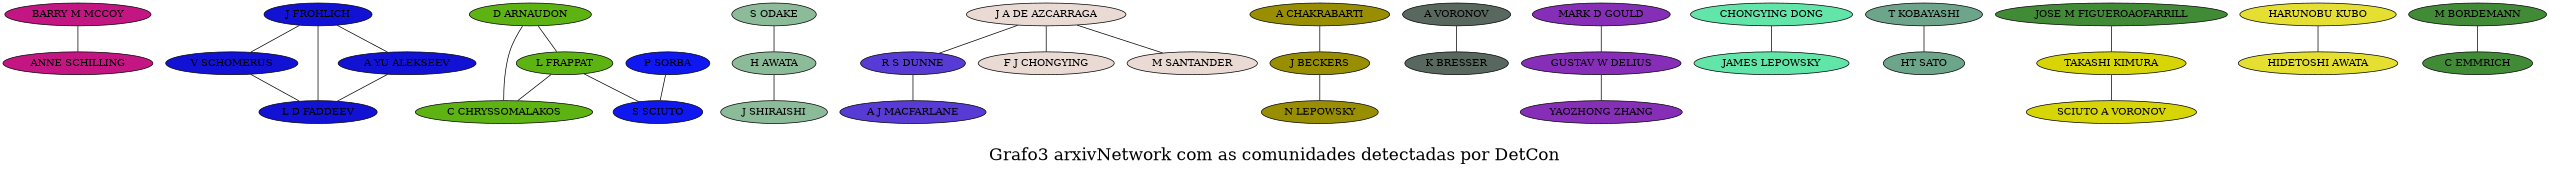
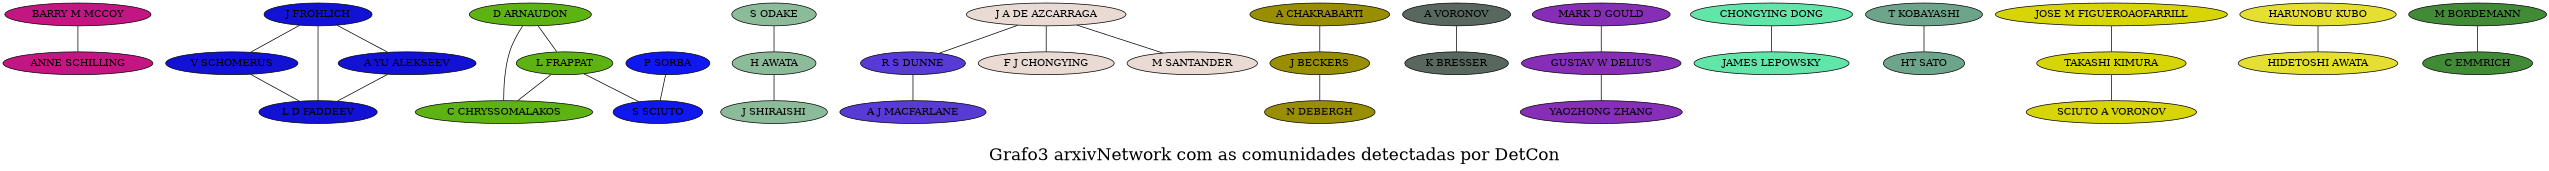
node "JOSE M FIGUEROAOFARRILL": fillcolor #428b36 -> #d7d505
node "N LEPOWSKY": label "N LEPOWSKY" -> "N DEBERGH"
